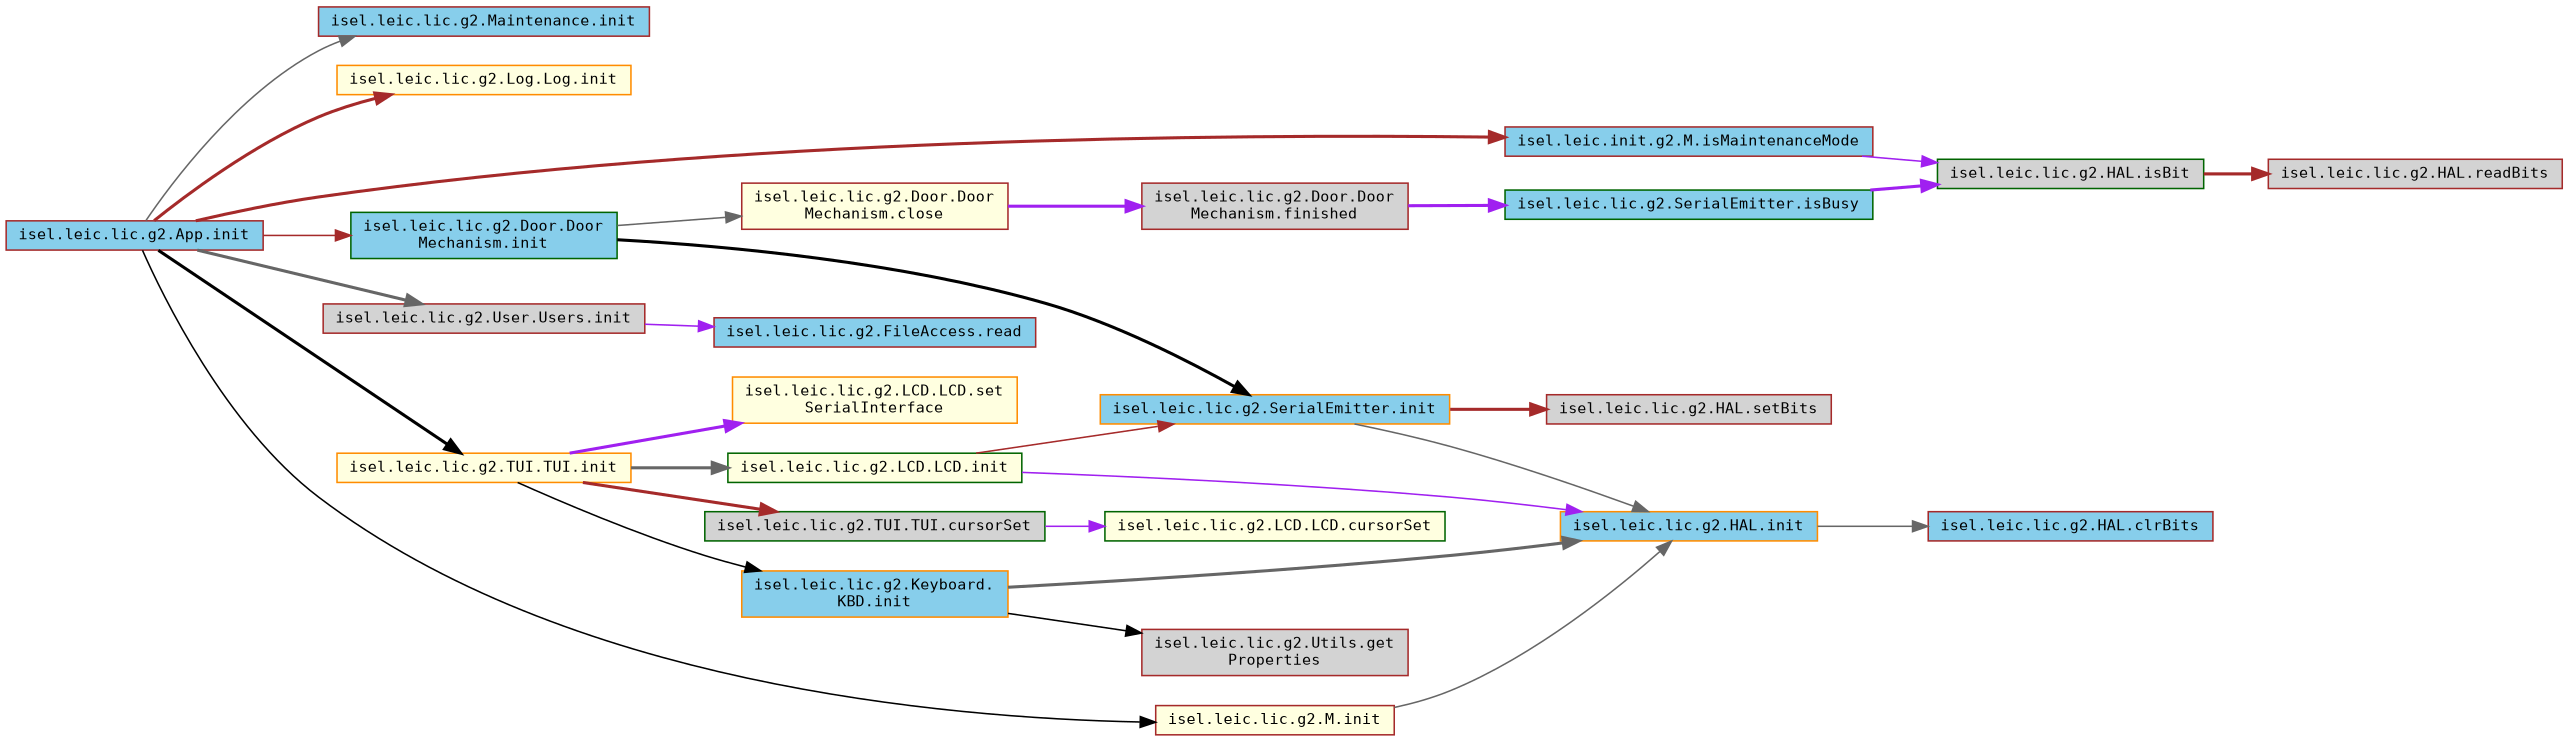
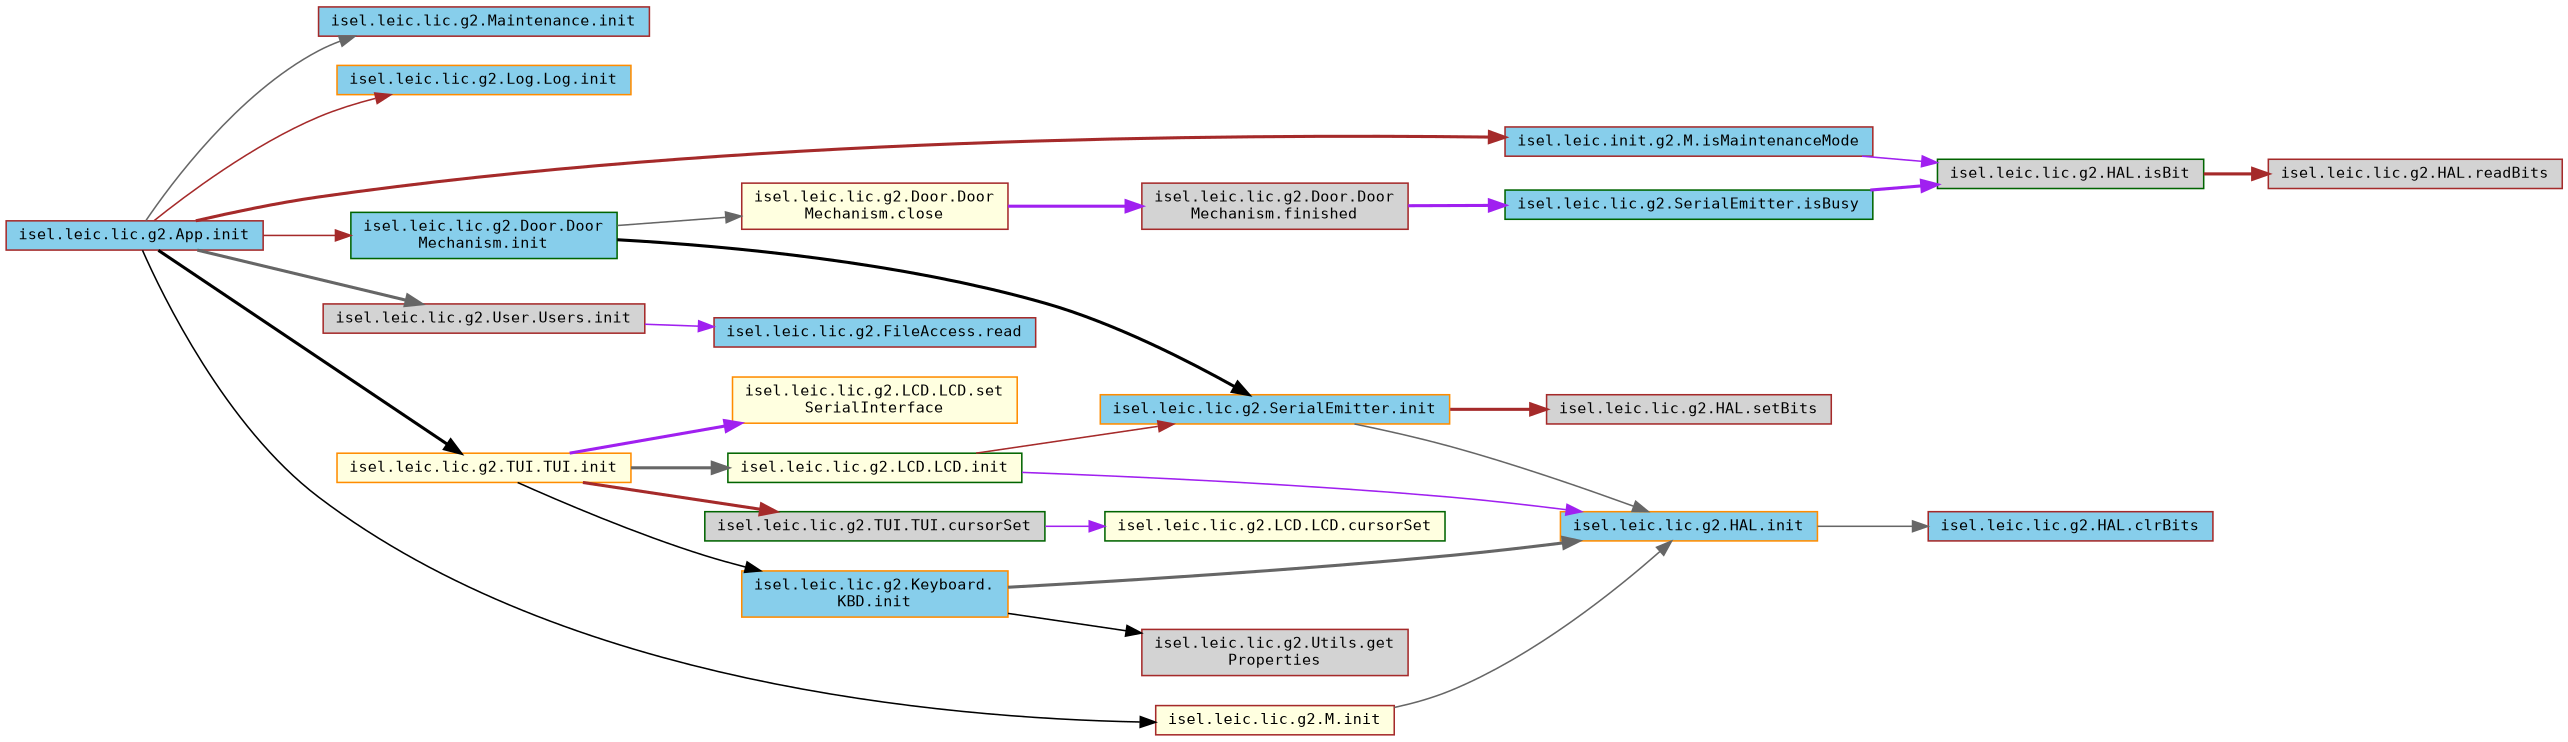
node "isel.leic.lic.g2.Log.Log.init": fillcolor lightyellow -> skyblue
edge "isel.leic.lic.g2.App.init" -> "isel.leic.lic.g2.Log.Log.init": style bold -> solid
